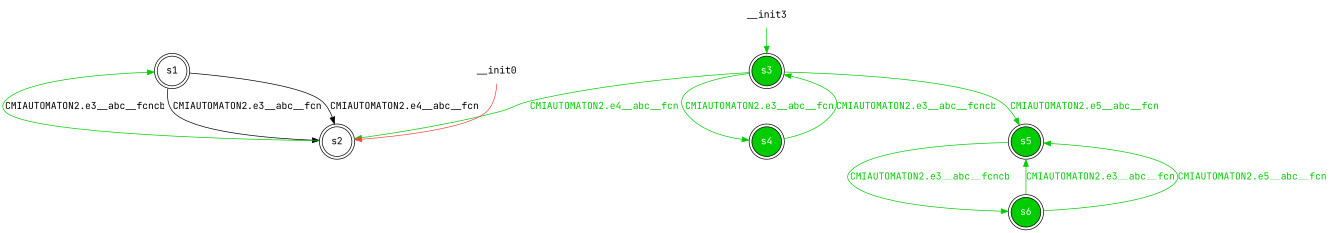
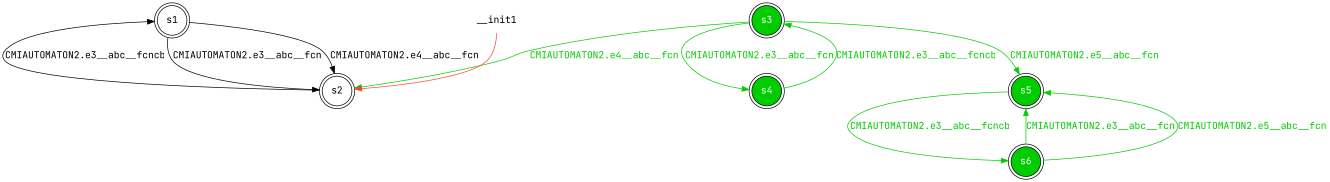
node "__init3": removed
node "__init0": label "__init0" -> "__init1"
edge "s2" -> "s1": color #00cc00 -> black
